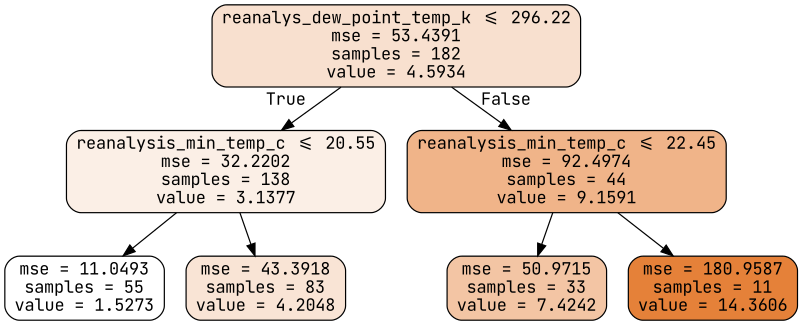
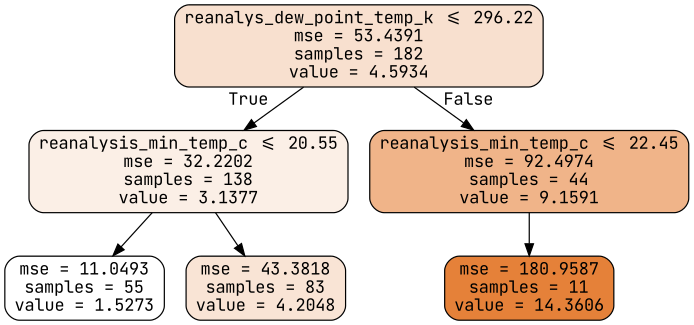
node "mse = 43.3918 samples = 83 value = 4.2048": label "mse = 43.3918 samples = 83 value = 4.2048" -> "mse = 43.3818 samples = 83 value = 4.2048"
node "mse = 50.9715 samples = 33 value = 7.4242": removed
